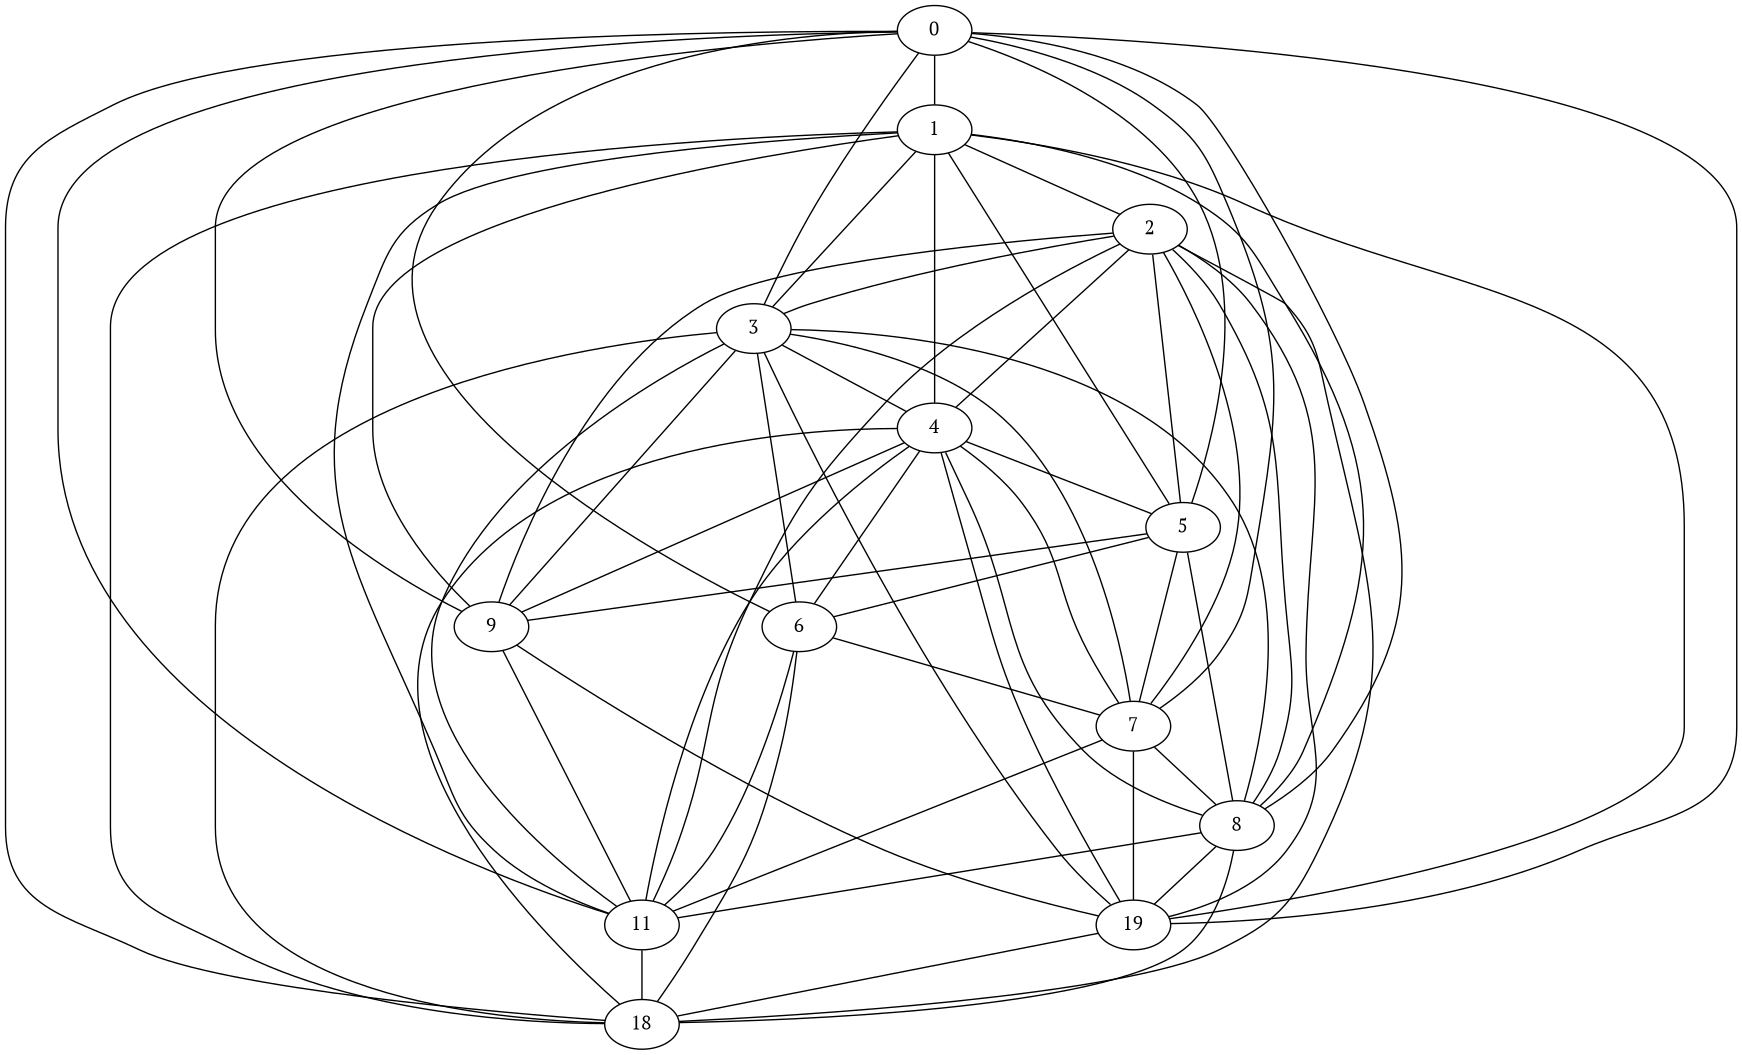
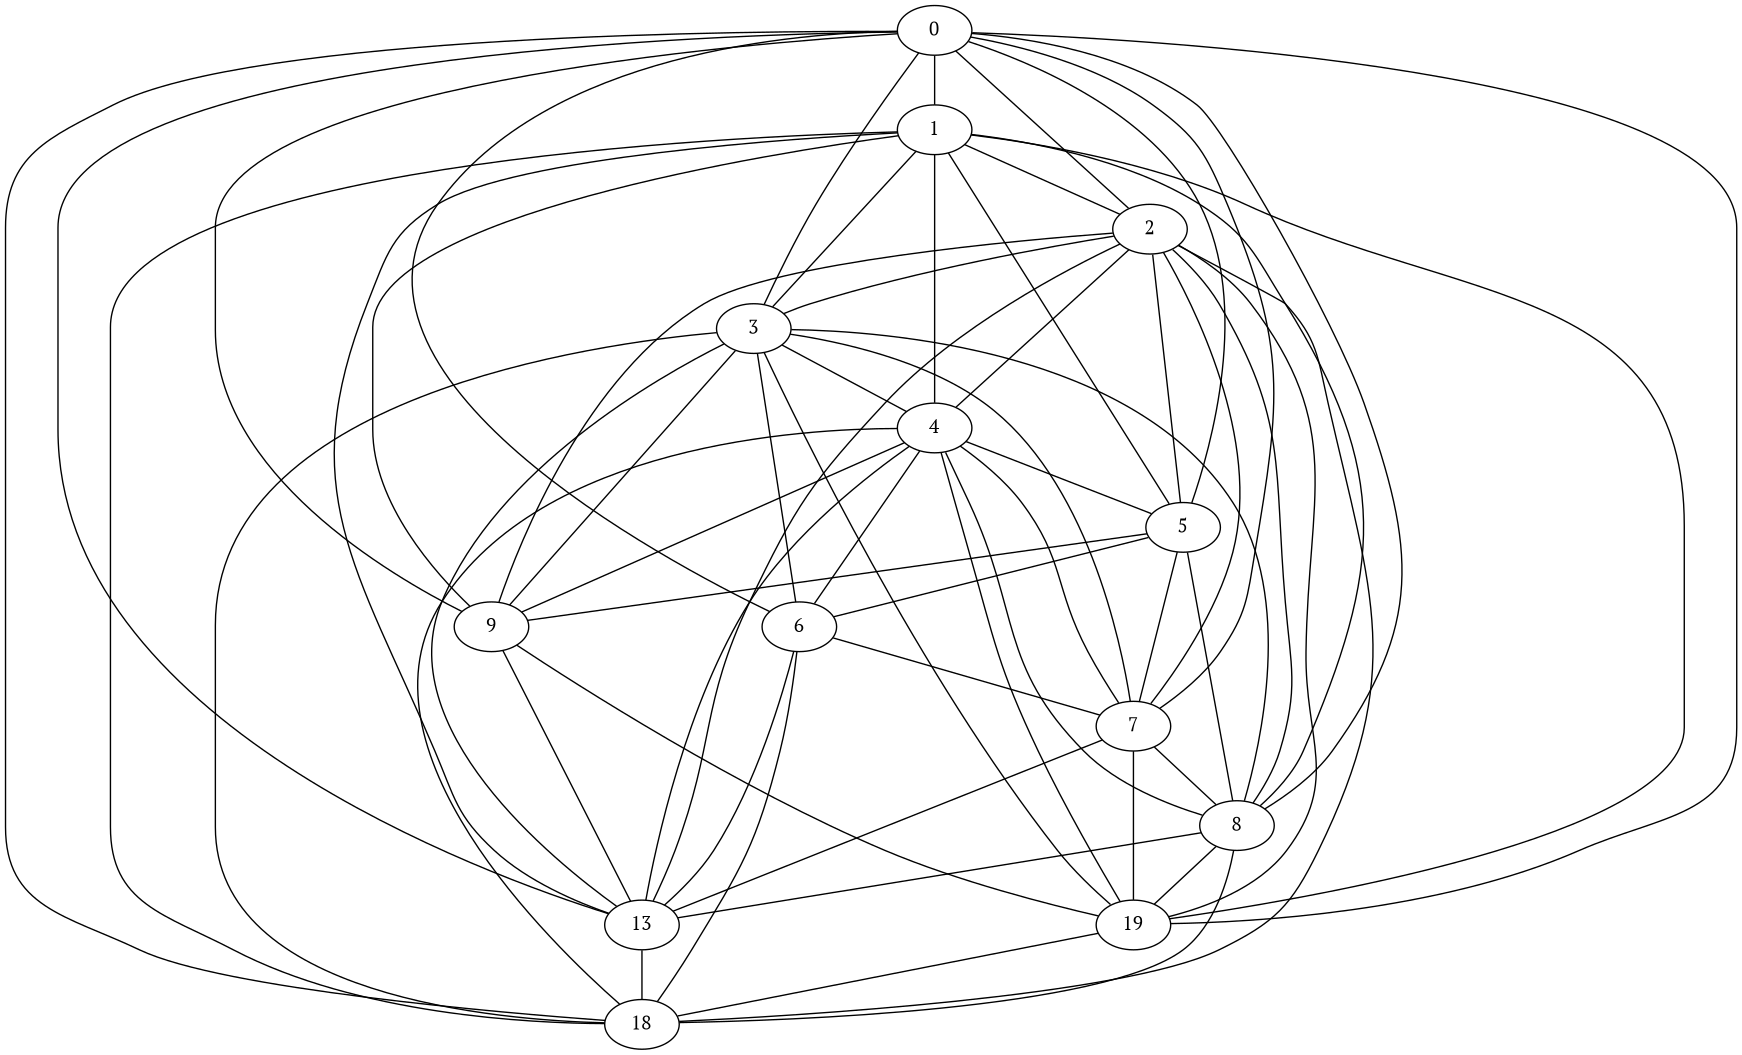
edge "0" -- "2": added
node "11": label "11" -> "13"
